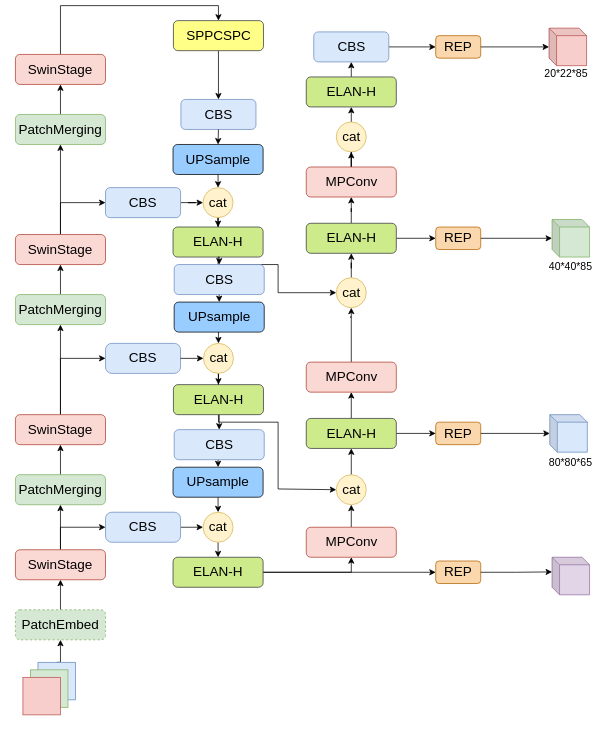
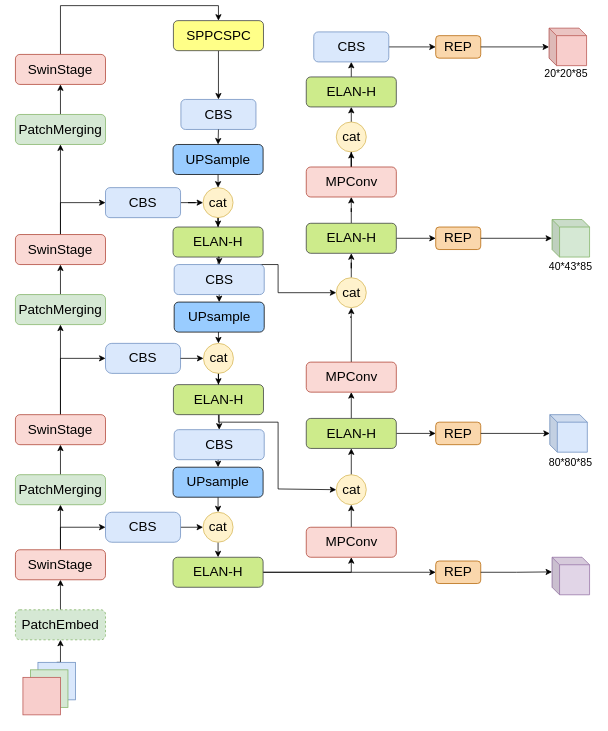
node "20*22*85": label "20*22*85" -> "20*20*85"
node "40*40*85": label "40*40*85" -> "40*43*85"
node "80*80*65": label "80*80*65" -> "80*80*85"
